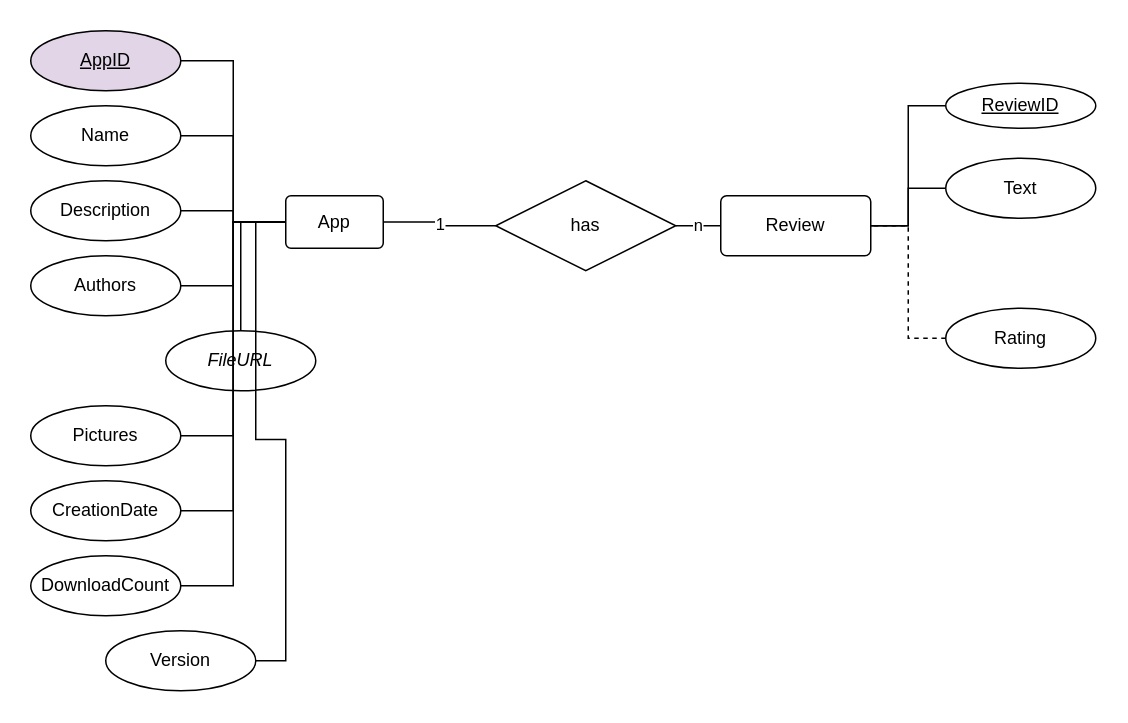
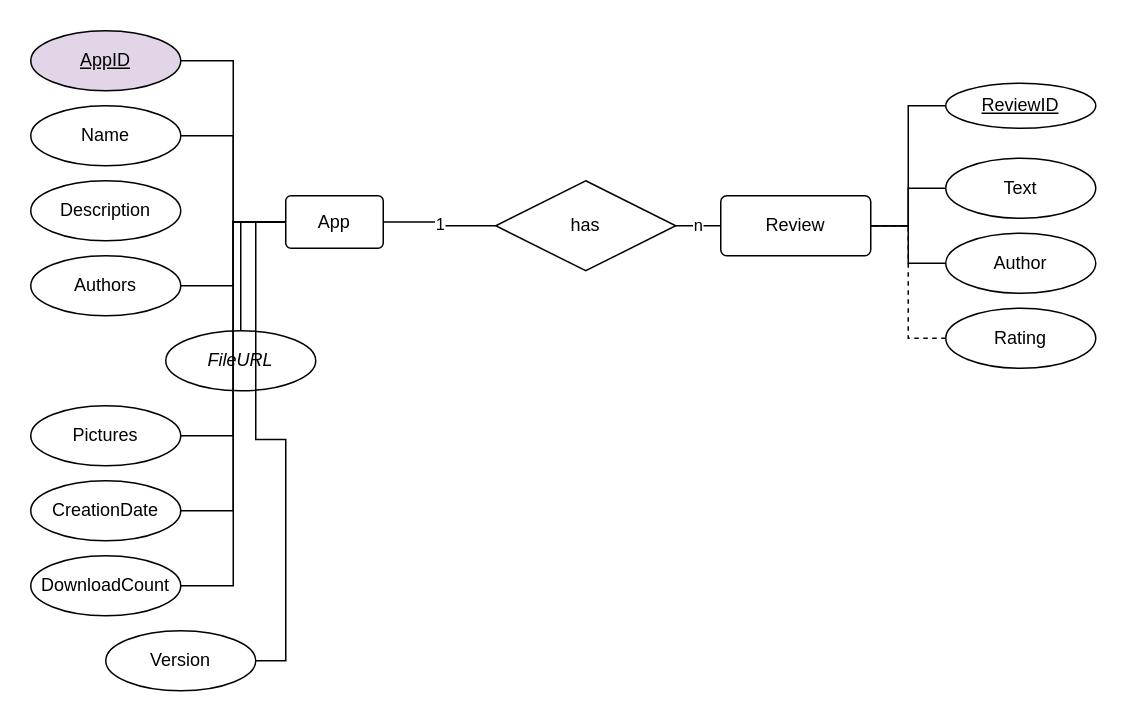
edge "Description" -- "App": removed
edge "Review" -- "Author": added
node "Author": added
